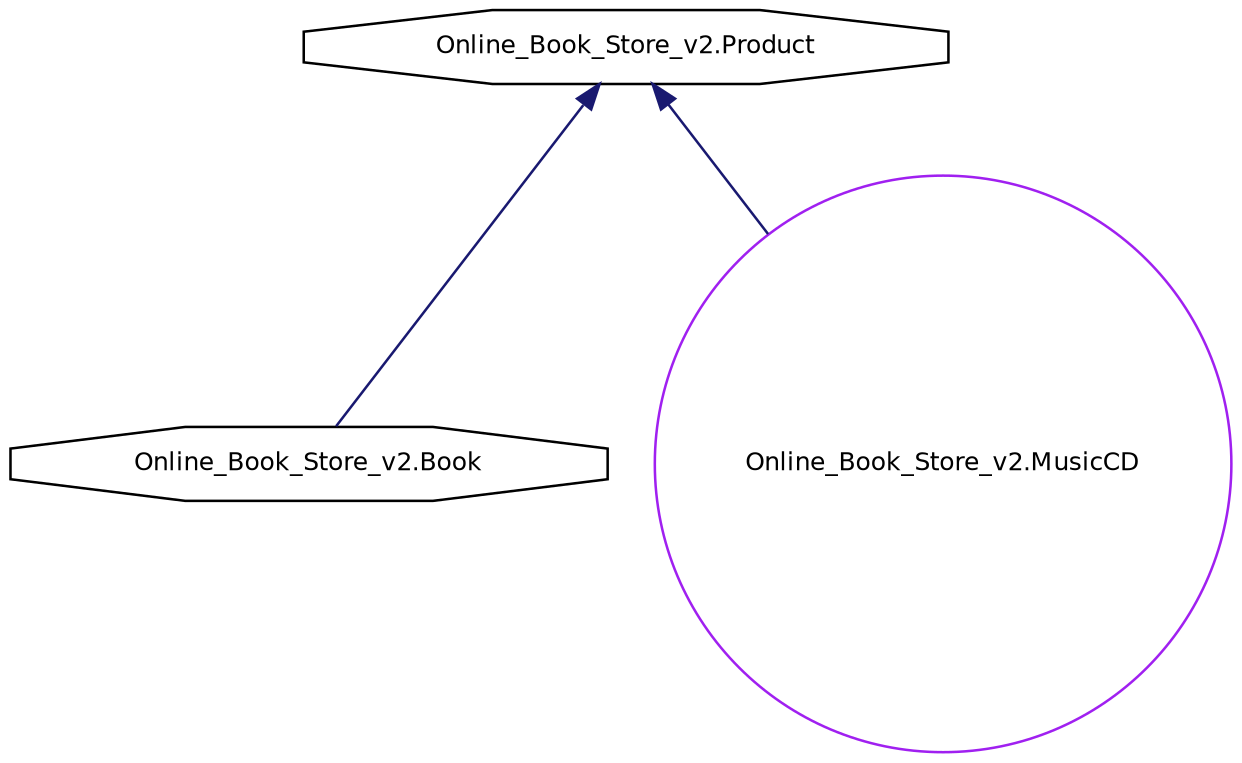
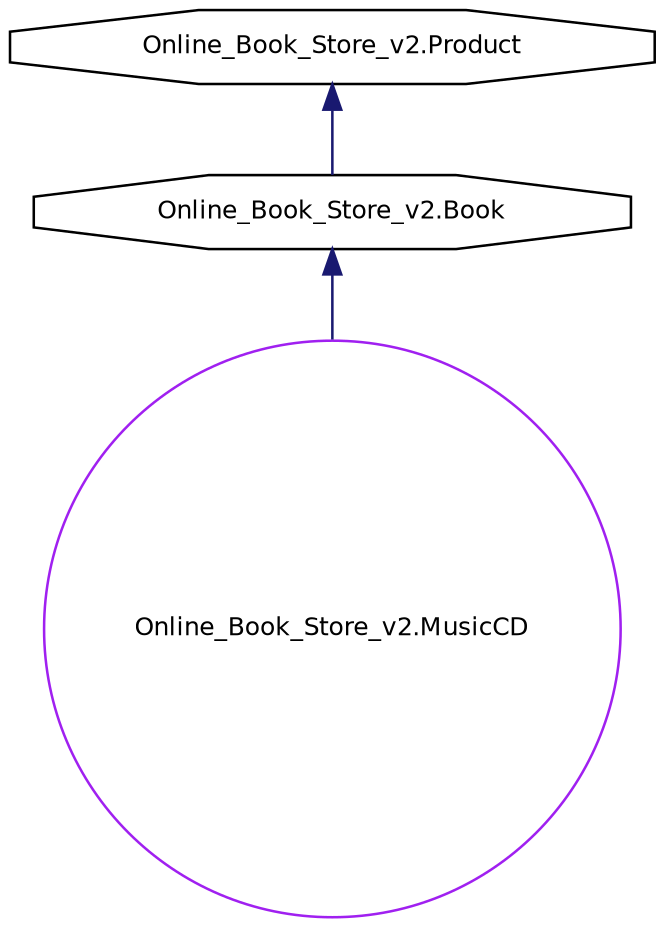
edge "Online_Book_Store_v2.MusicCD" -> "Online_Book_Store_v2.Product": now "Online_Book_Store_v2.MusicCD" -> "Online_Book_Store_v2.Book"
